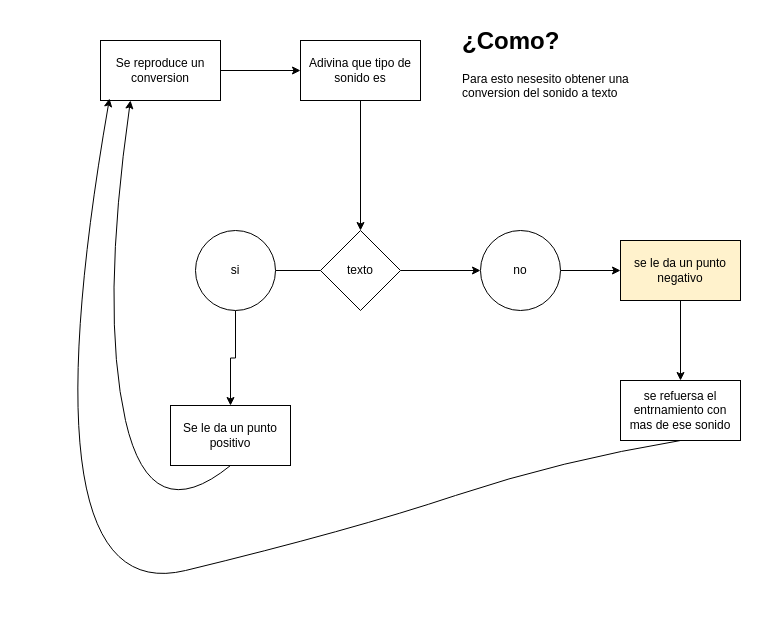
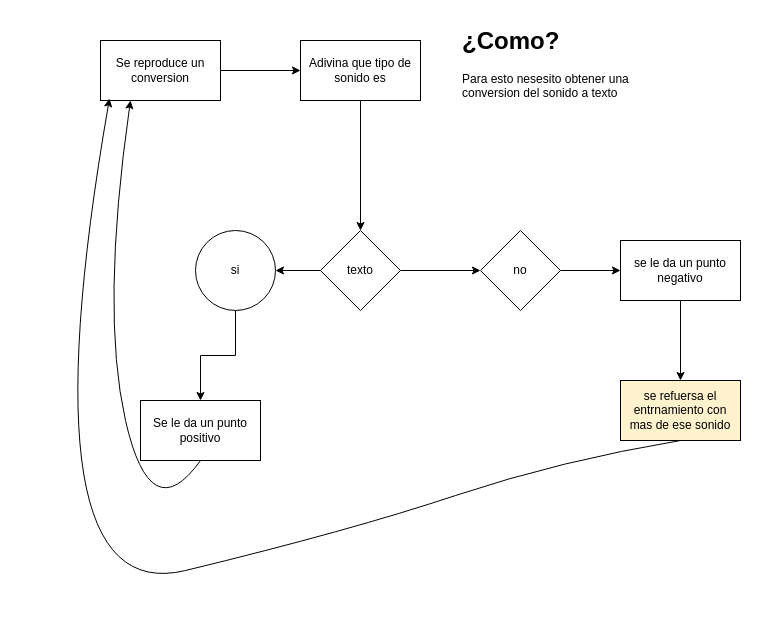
edge "si" -- "texto": arrowhead none -> classic
node "no": shape ellipse -> diamond
node "se le da un punto negativo": fillcolor #fff2cc -> #ffffff
node "se refuersa el entrnamiento con mas de ese sonido": fillcolor #ffffff -> #fff2cc
node "Se le da un punto positivo": moved (231, 436) -> (201, 431)
